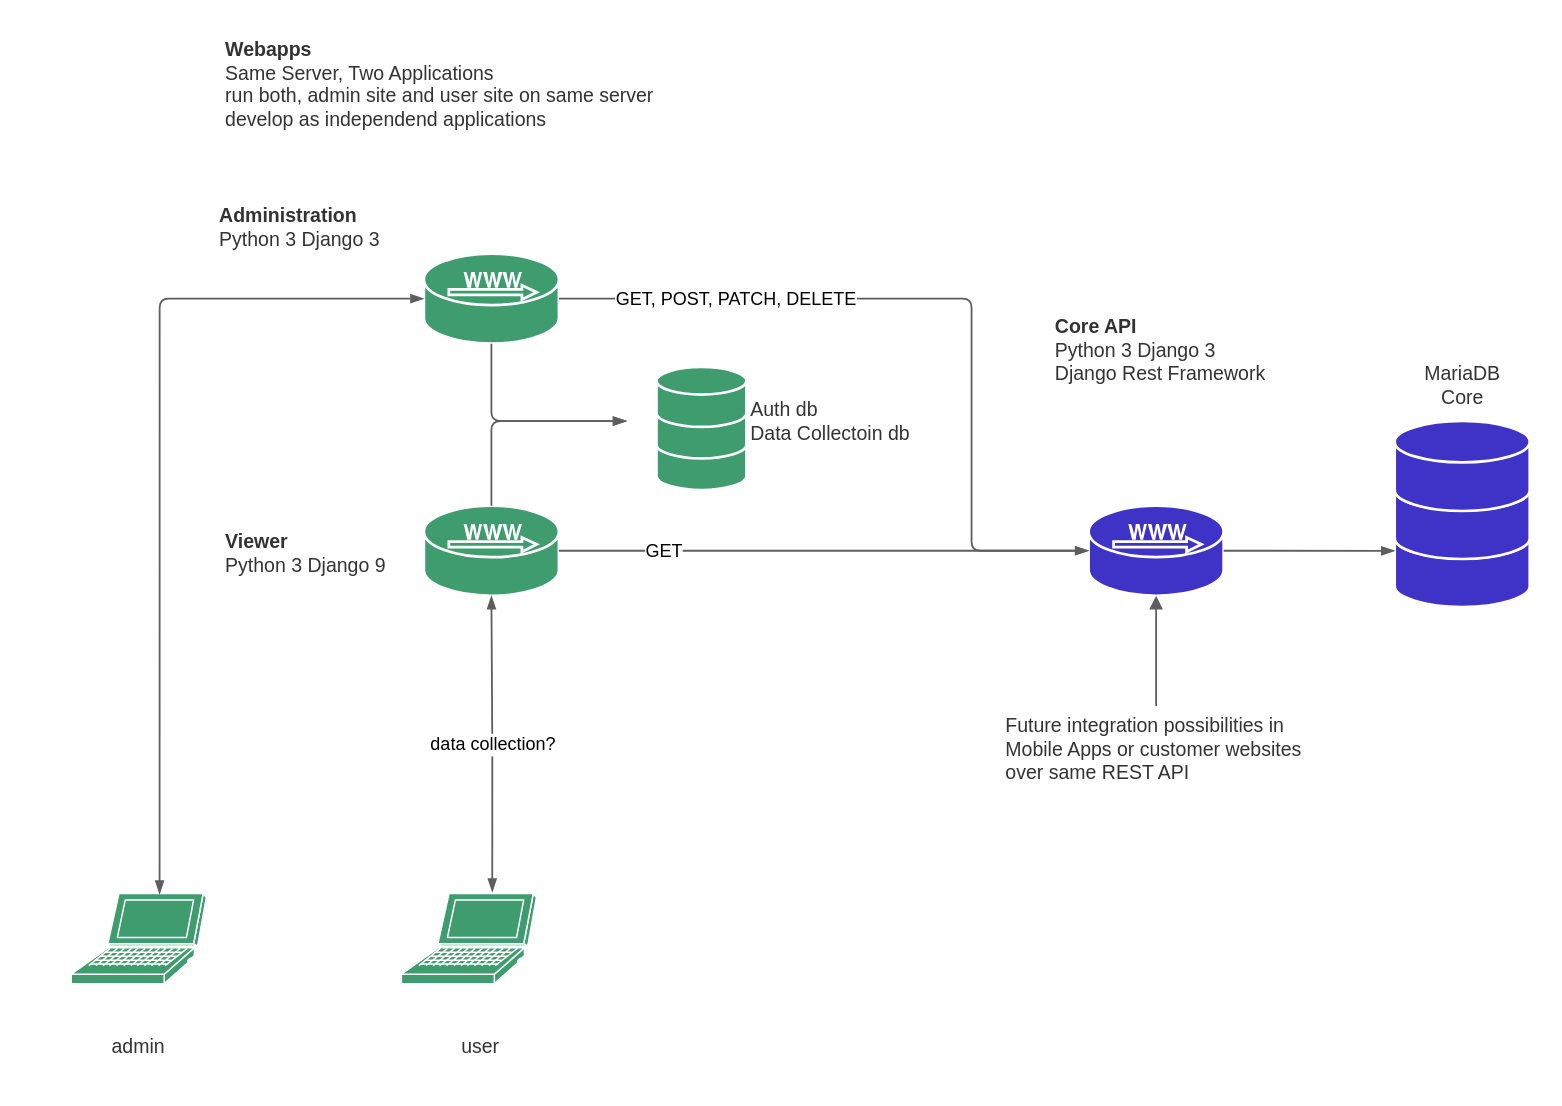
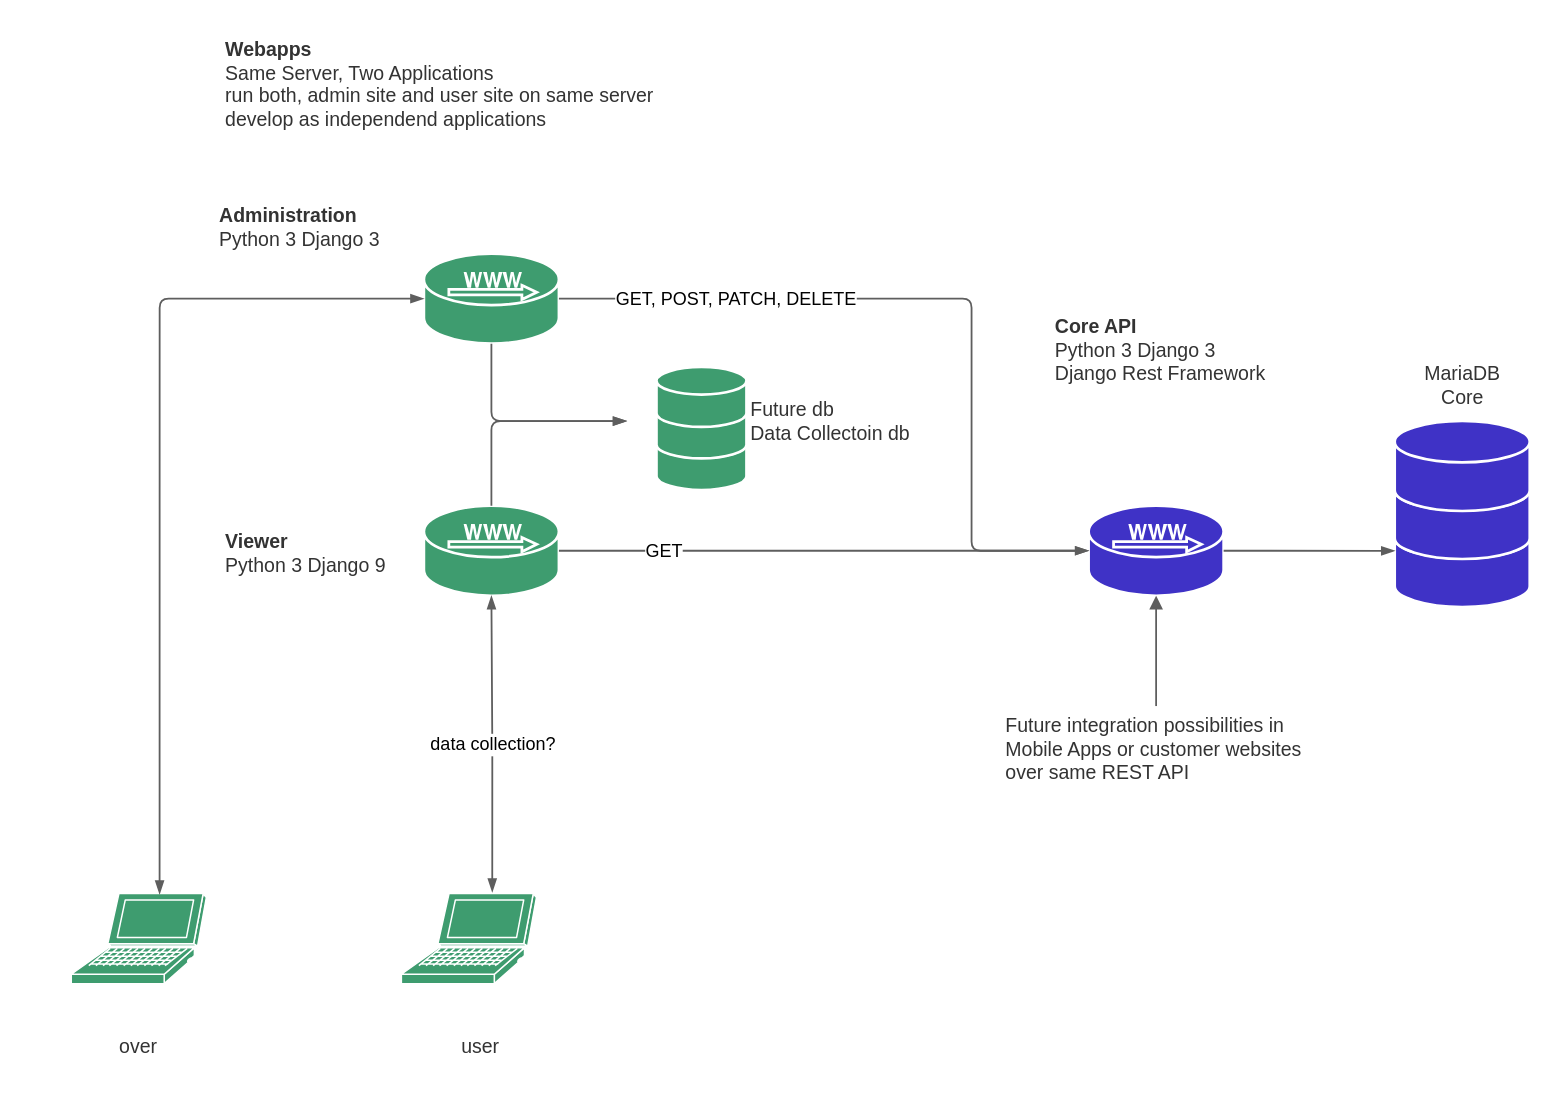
node "Auth db Data Collectoin db": label "Auth db Data Collectoin db" -> "Future db Data Collectoin db"
node "admin": label "admin" -> "over"
